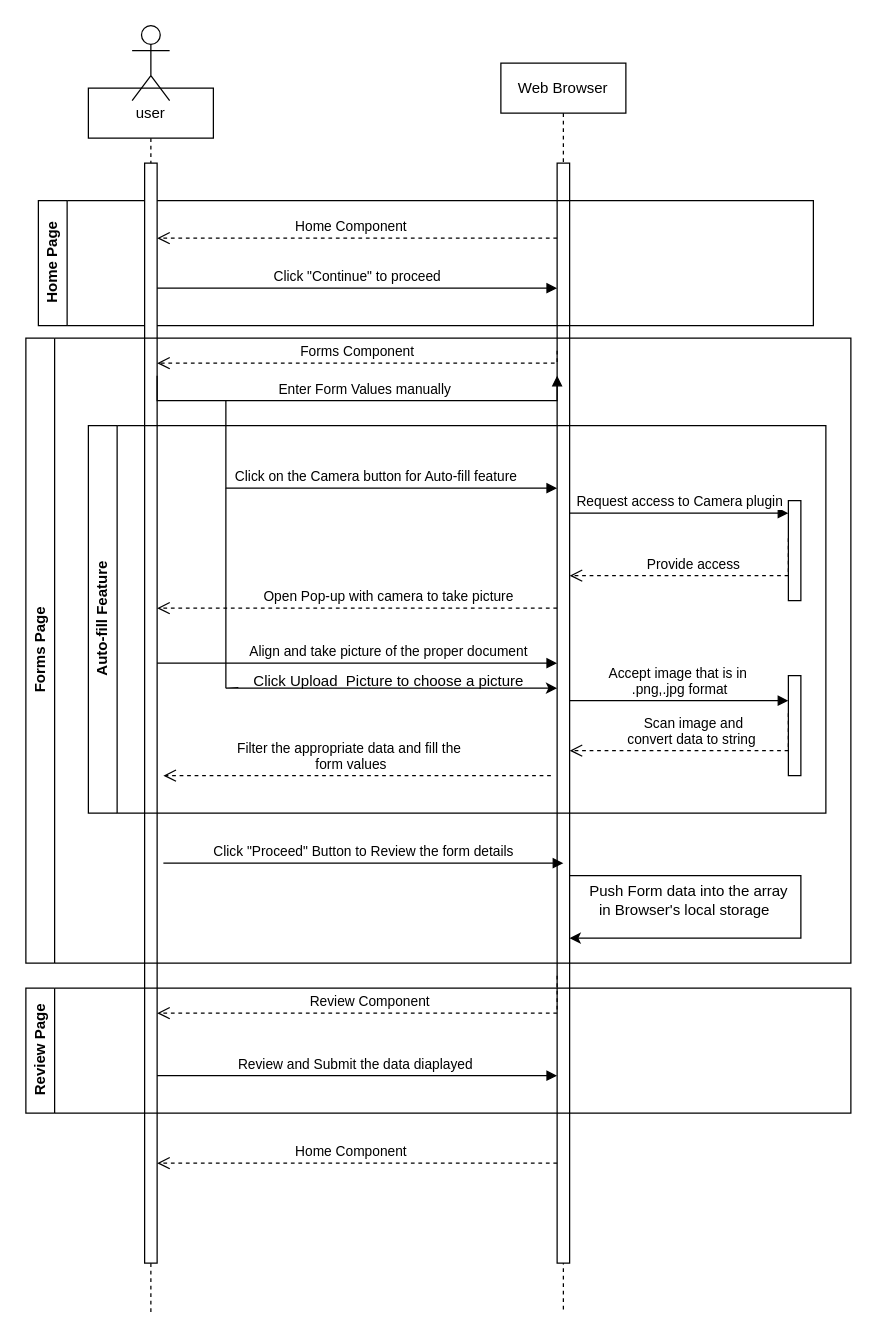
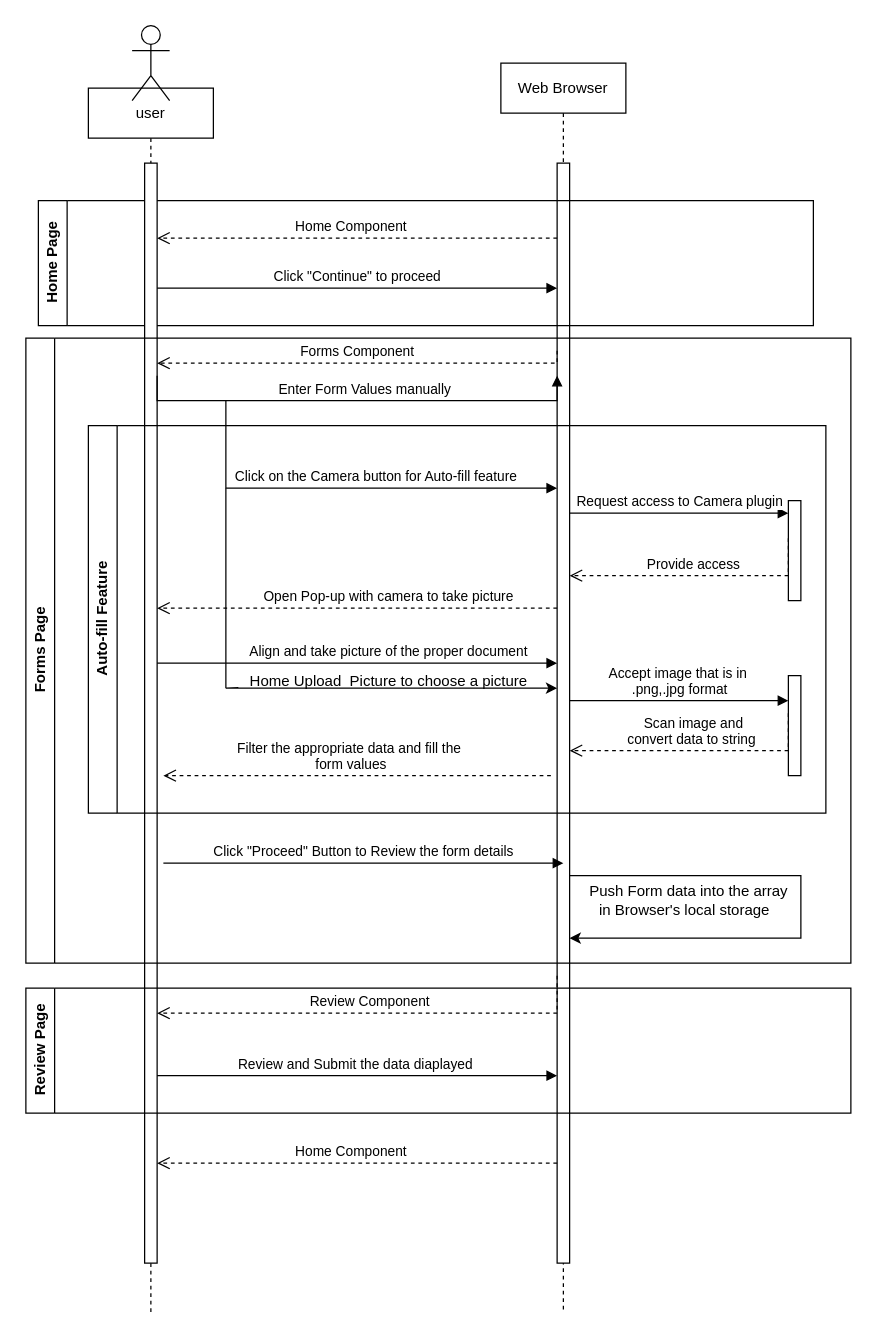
node "Click Upload Picture to choose a picture": label "Click Upload Picture to choose a picture" -> "Home Upload Picture to choose a picture"
